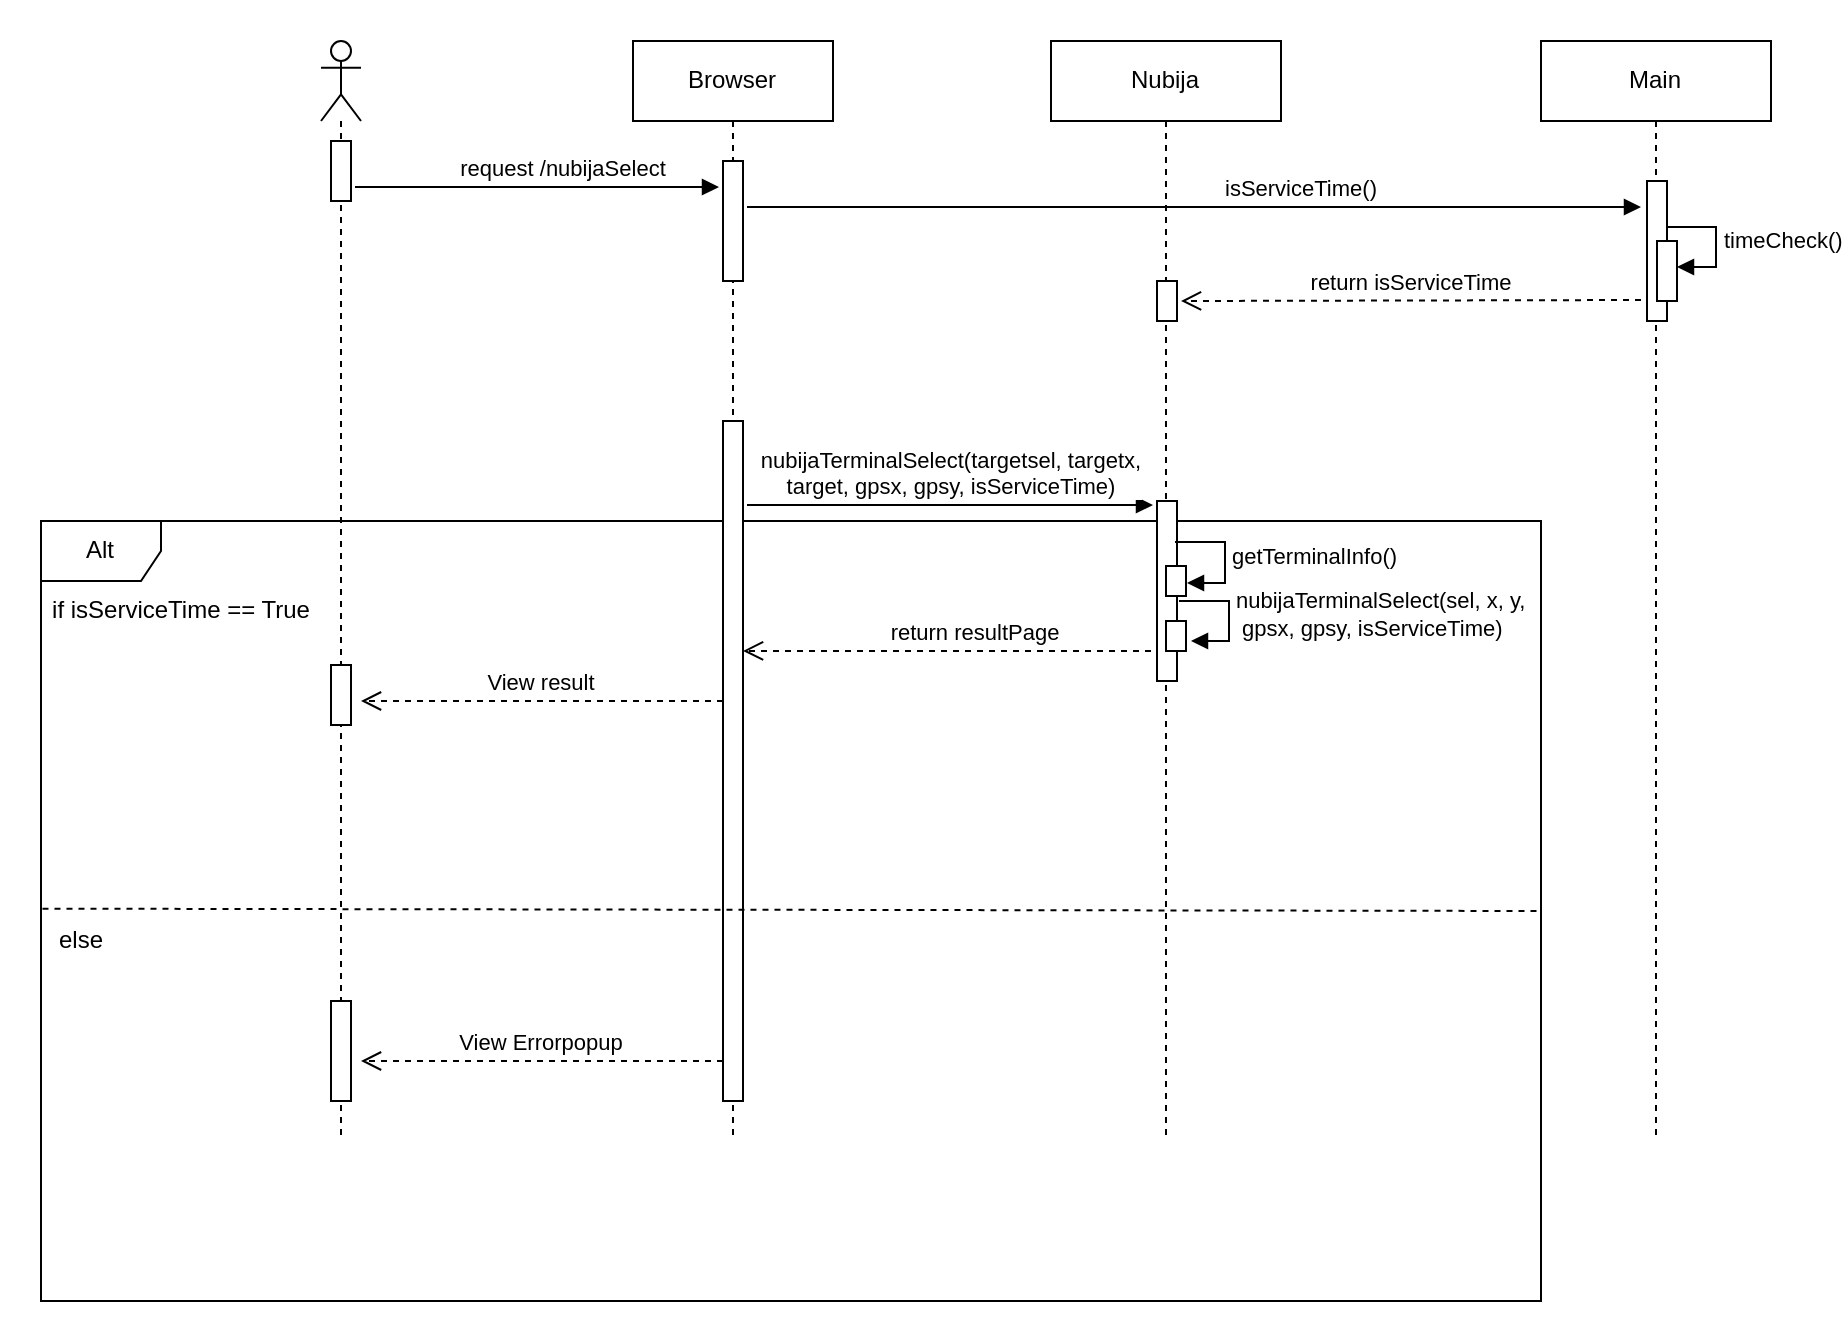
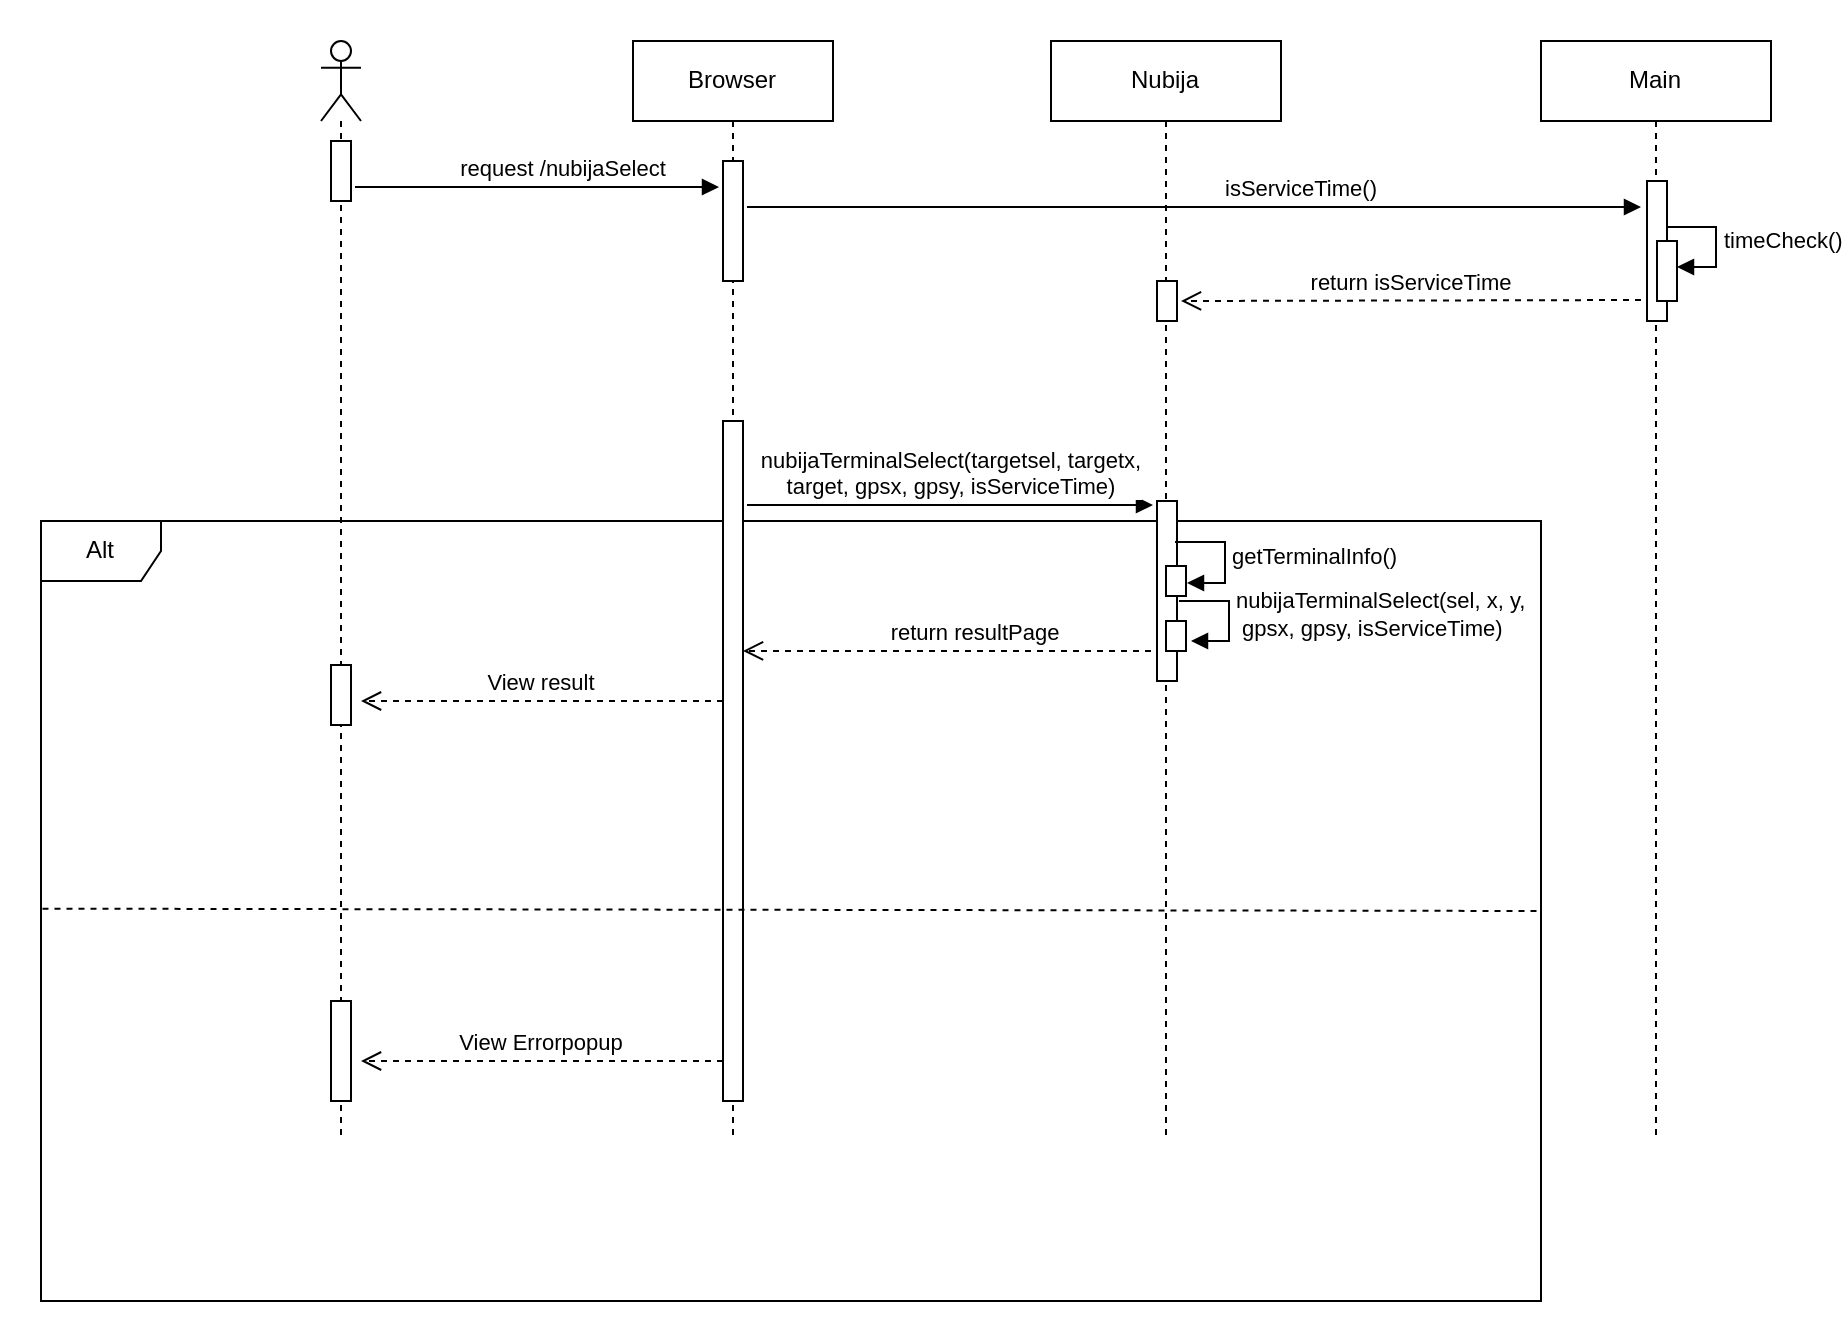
node "if isServiceTime == True": removed
node "else": removed
